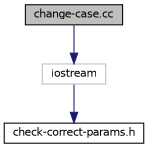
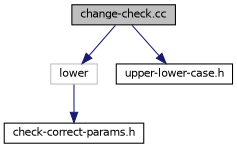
node "change-case.cc": label "change-case.cc" -> "change-check.cc"
node "iostream": label "iostream" -> "lower"
node "upper-lower-case.h": added
